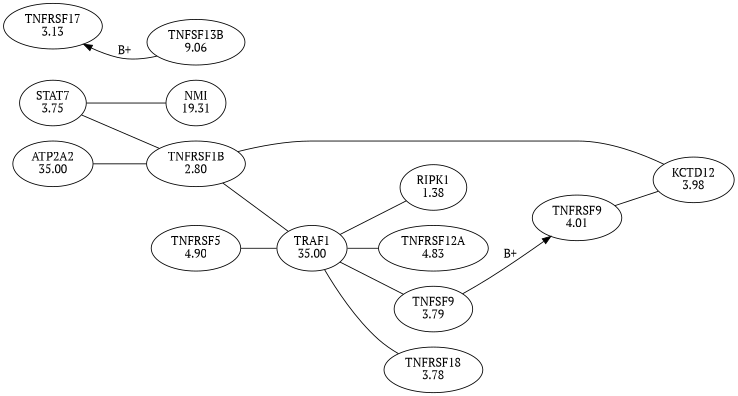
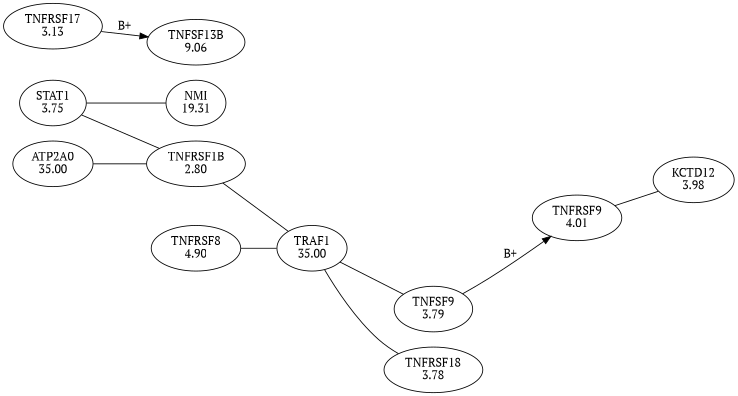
edge "TNFSF13B 9.06" -> "TNFRSF17 3.13": reversed
node "STAT7 3.75": label "STAT7 3.75" -> "STAT1 3.75"
edge "TNFRSF1B 2.80" -- "KCTD12 3.98": removed
node "ATP2A2 35.00": label "ATP2A2 35.00" -> "ATP2A0 35.00"
node "RIPK1 1.38": removed
node "TNFRSF5 4.90": label "TNFRSF5 4.90" -> "TNFRSF8 4.90"
node "TNFRSF12A 4.83": removed
